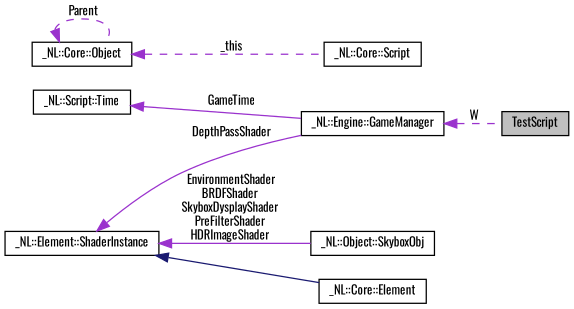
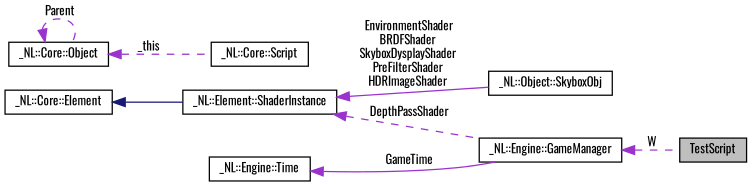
node "_NL::Script::Time": label "_NL::Script::Time" -> "_NL::Engine::Time"
edge "_NL::Engine::GameManager" -> "_NL::Element::ShaderInstance": style solid -> dashed
edge "_NL::Core::Element" -> "_NL::Element::ShaderInstance": reversed
